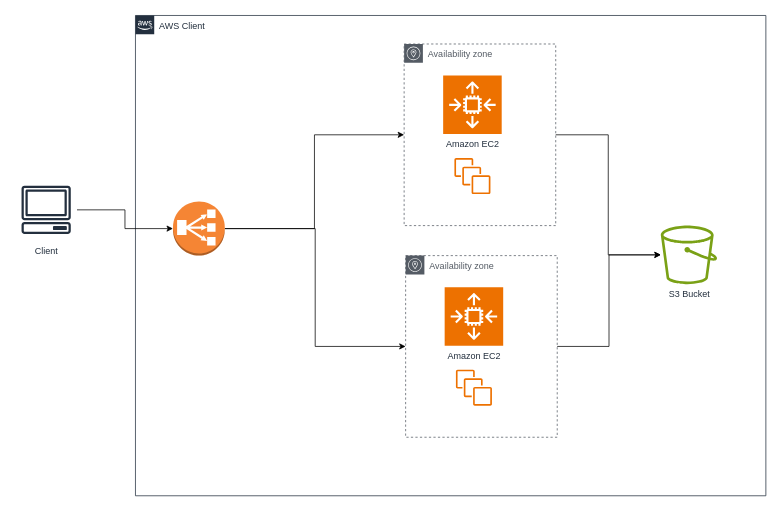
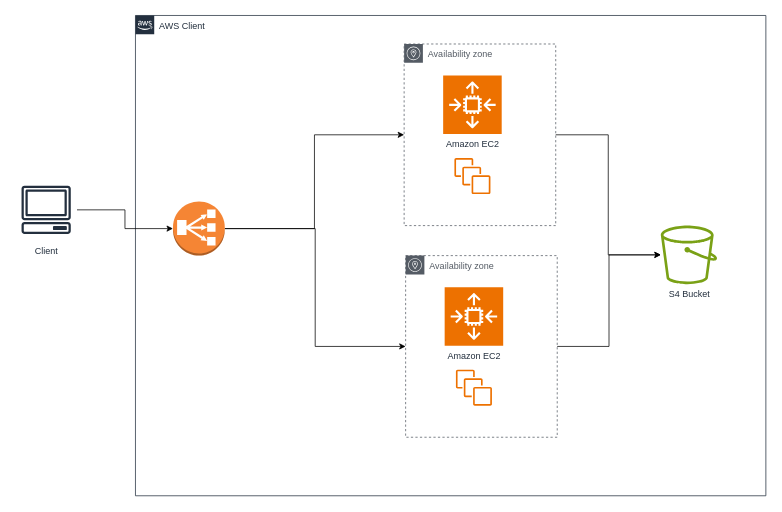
node "S3 Bucket": label "S3 Bucket" -> "S4 Bucket"
